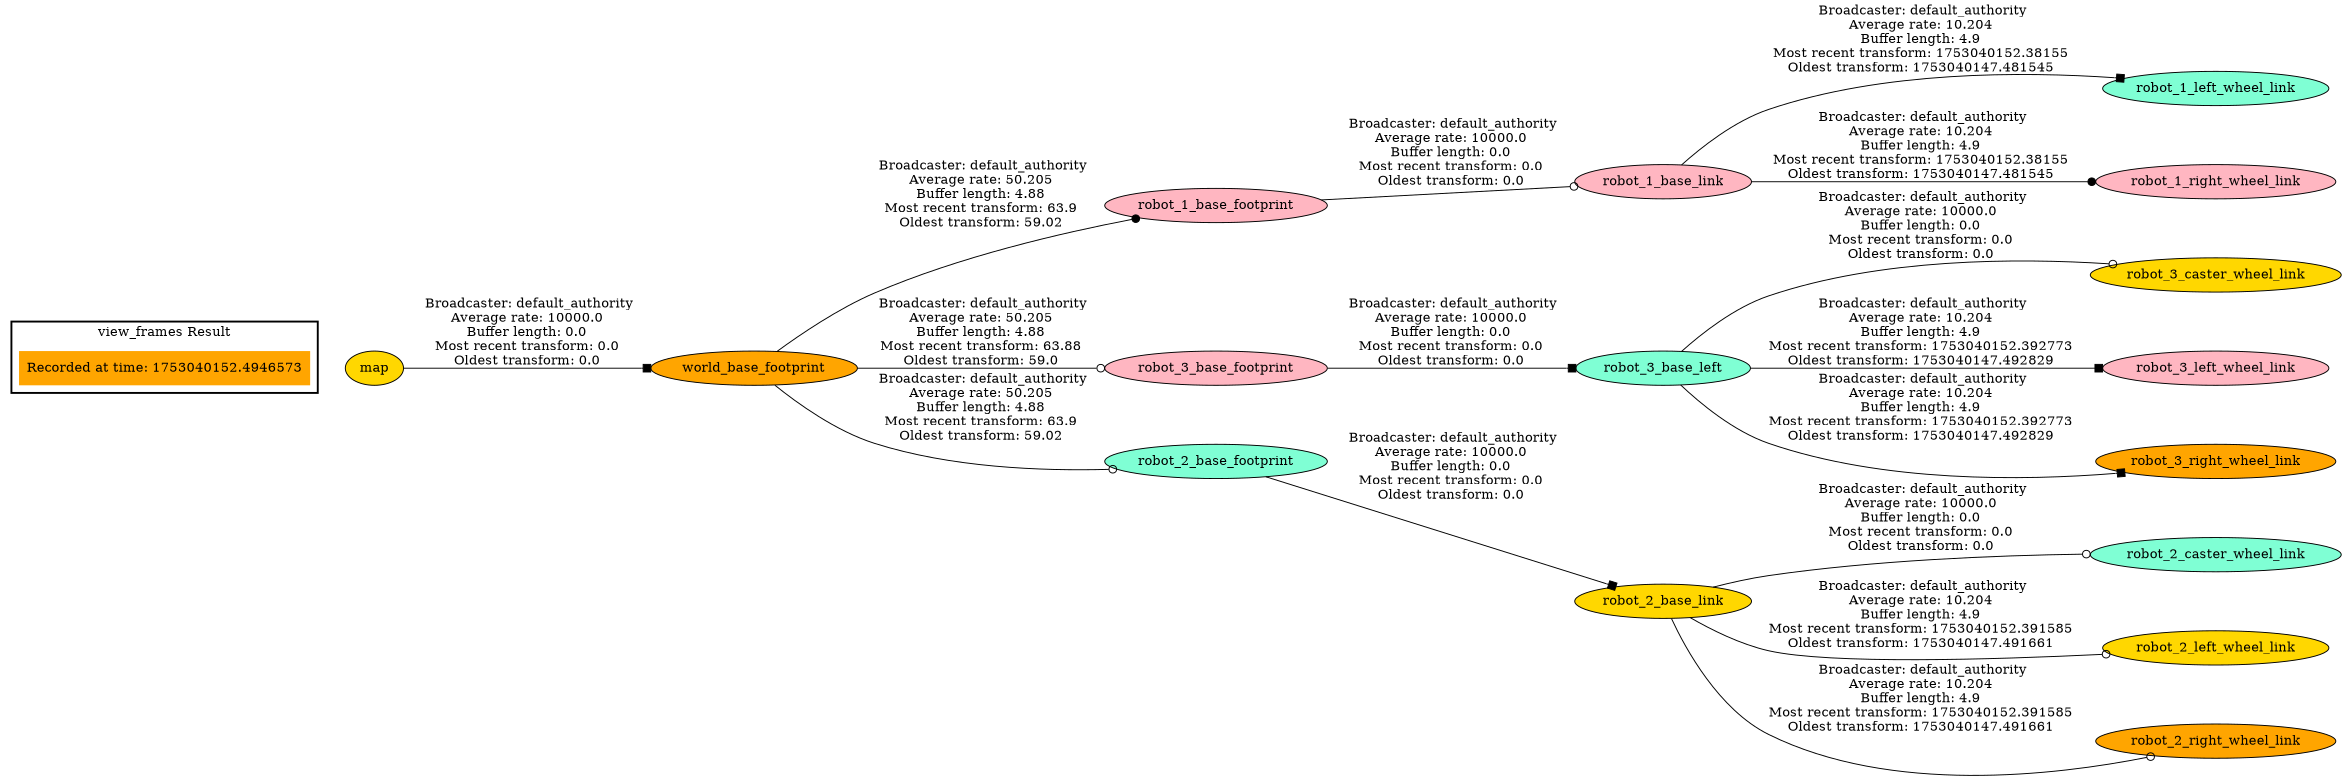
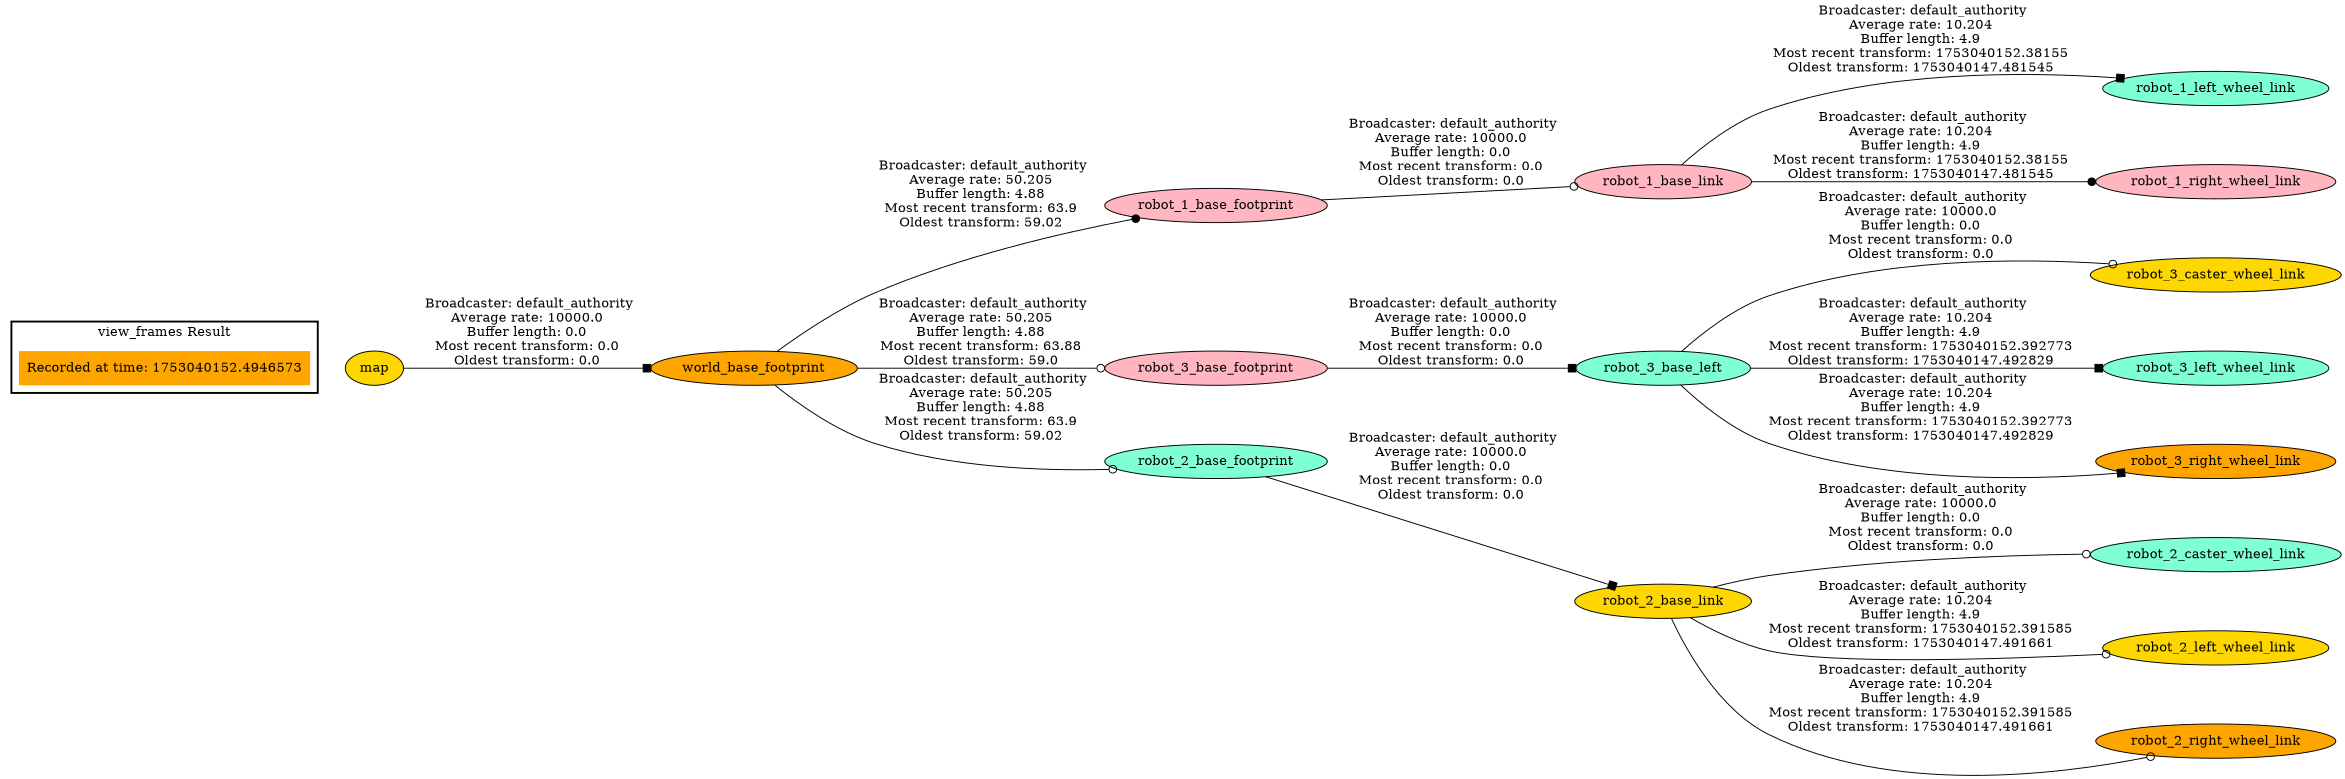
node "robot_3_left_wheel_link": fillcolor lightpink -> aquamarine
